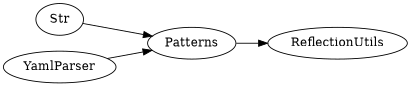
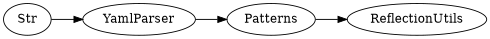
edge "Str" -> "Patterns": now "Str" -> "YamlParser"
